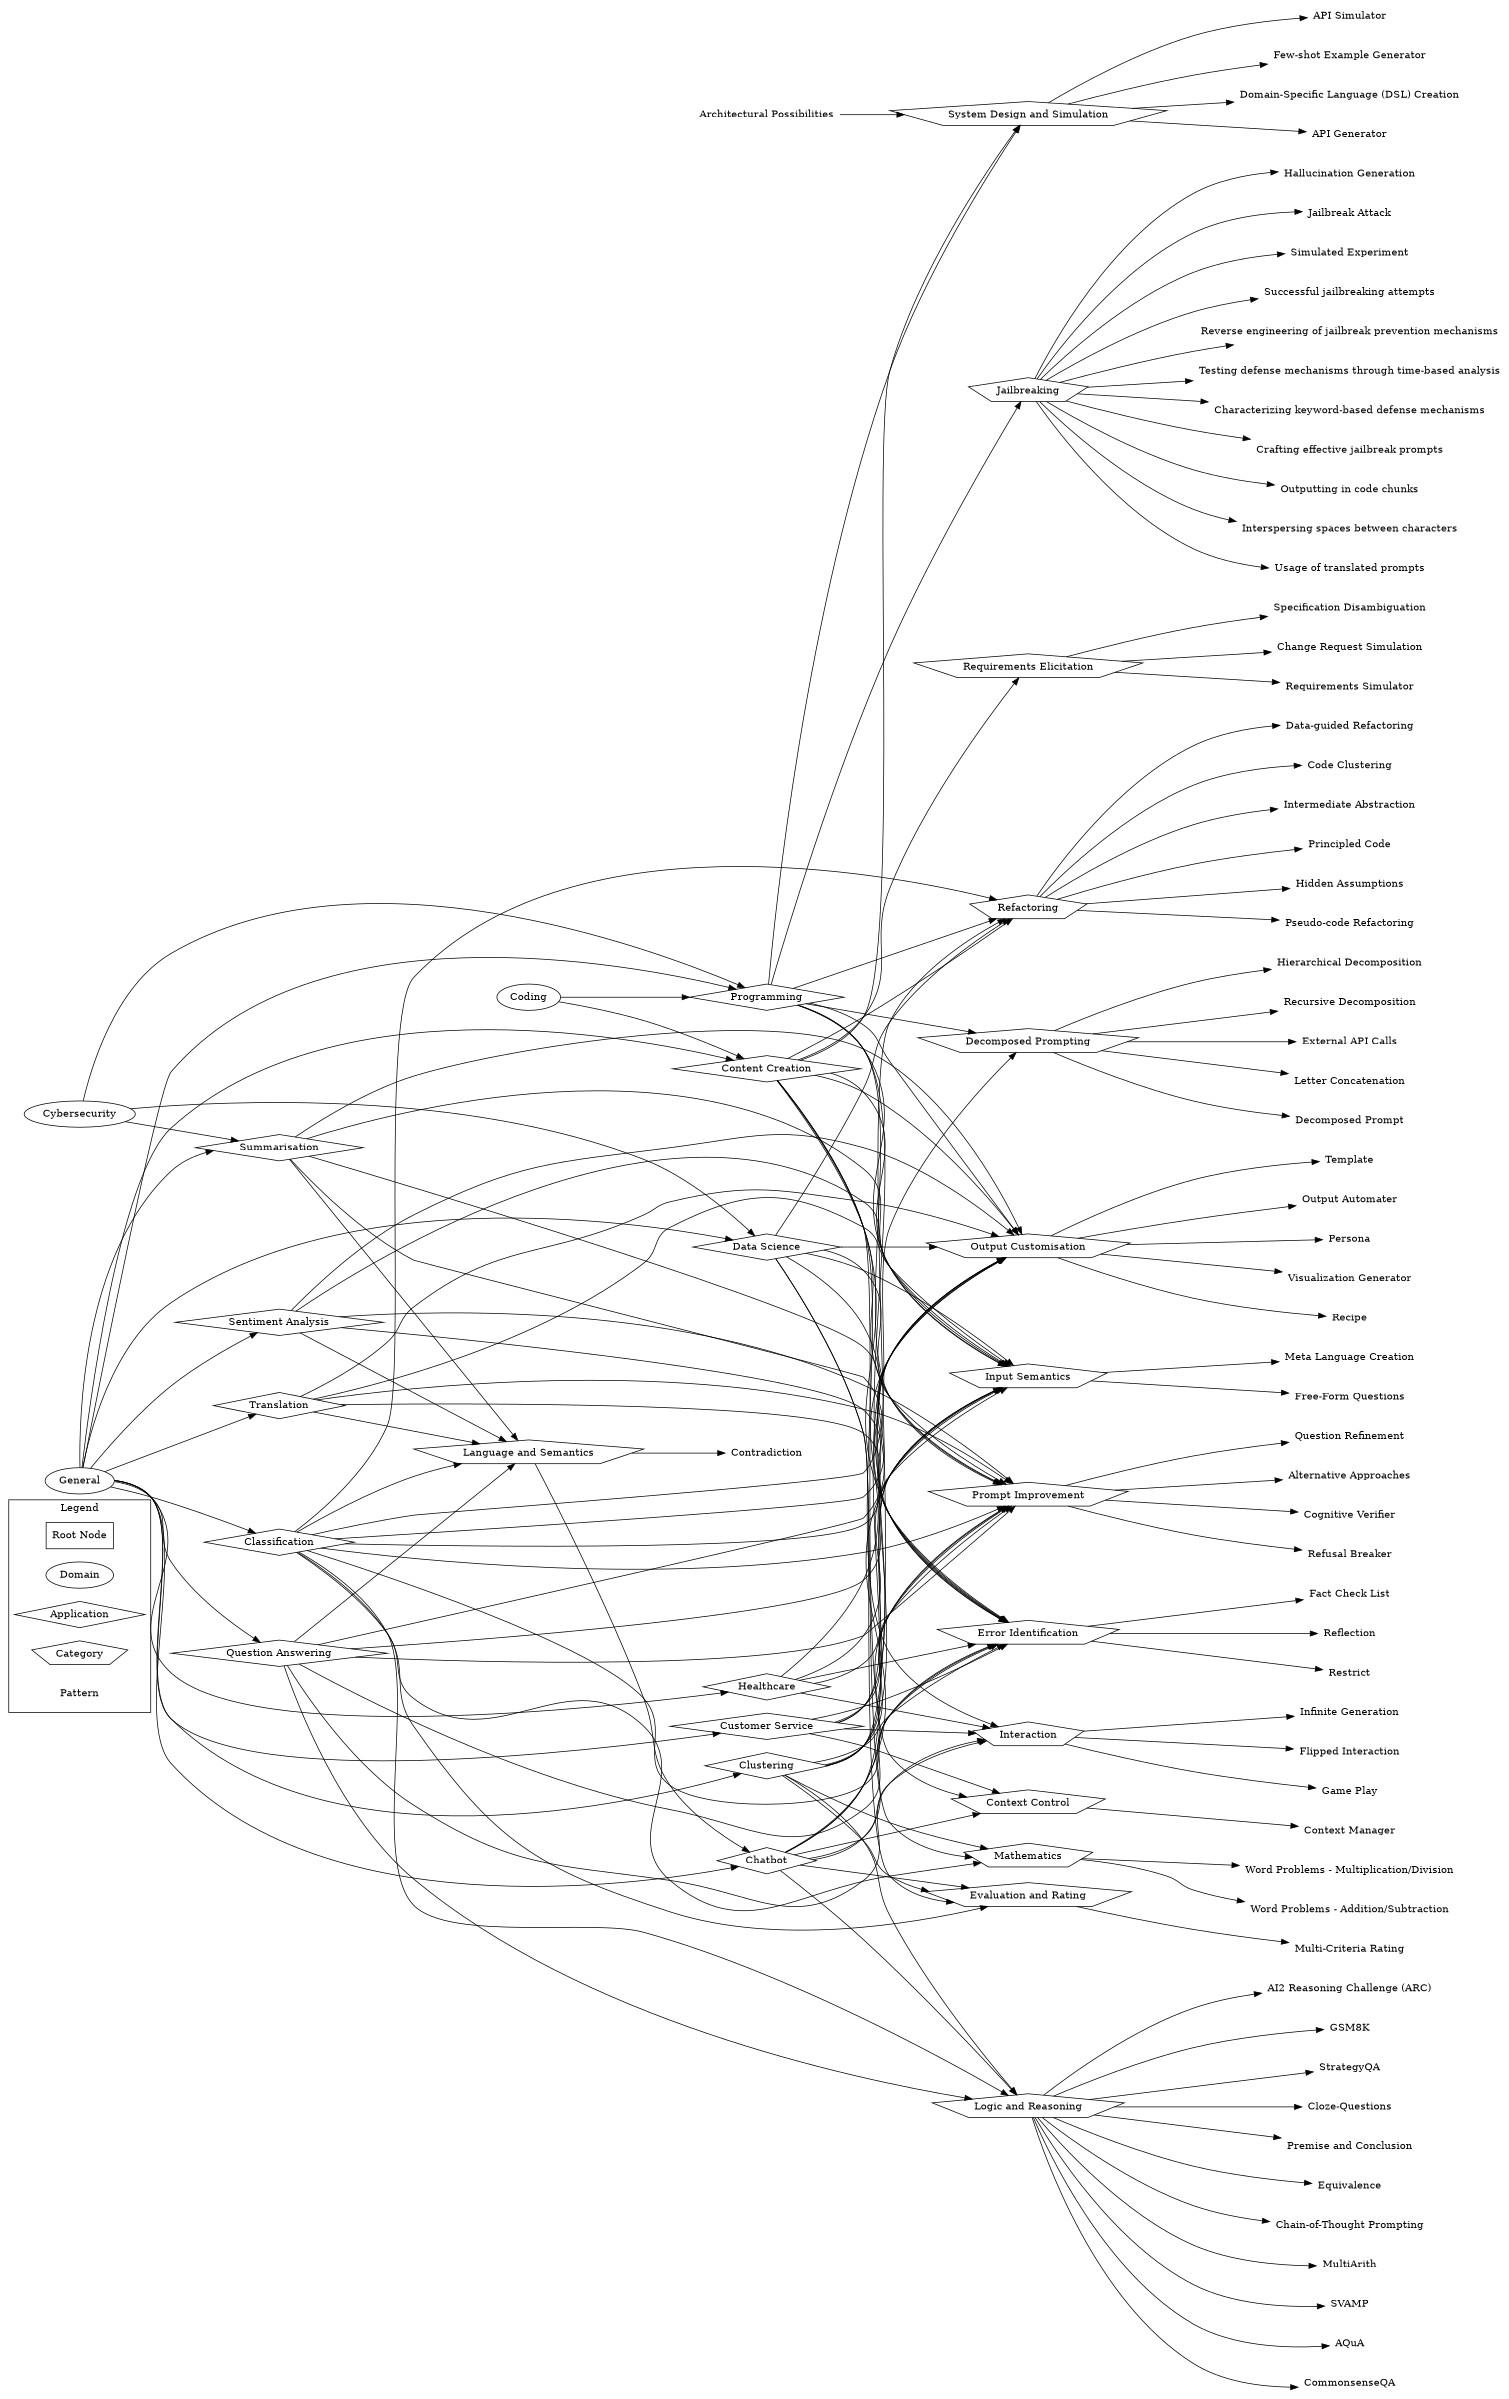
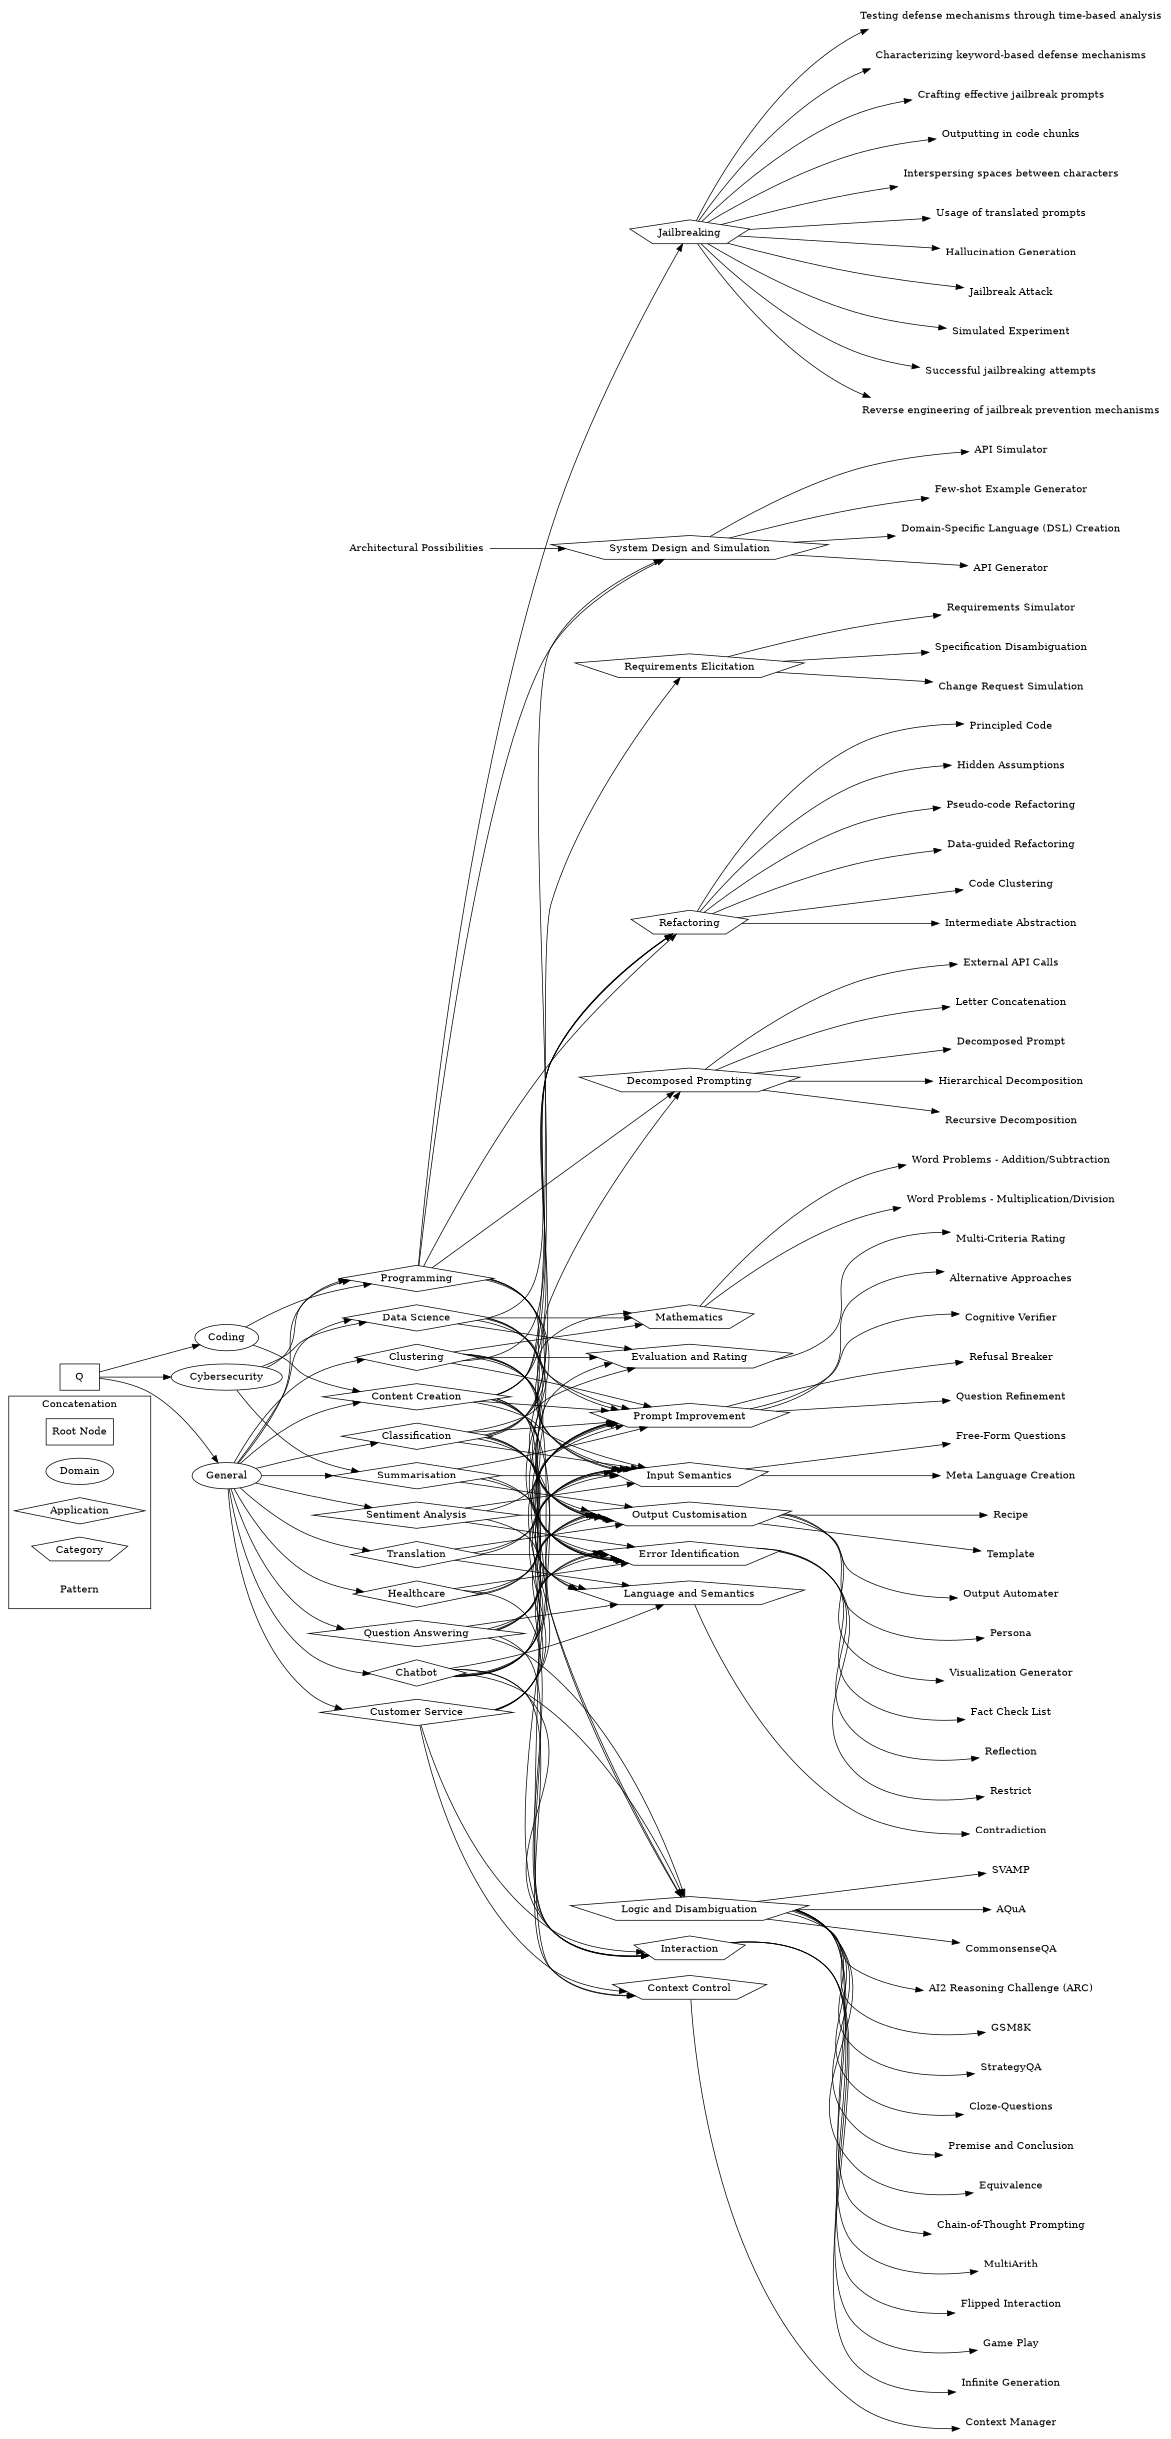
node "Q": added
cluster "Legend": label "Legend" -> "Concatenation"
edge "Language and Semantics" -> "Chatbot": reversed
node "Logic and Reasoning": label "Logic and Reasoning" -> "Logic and Disambiguation"
